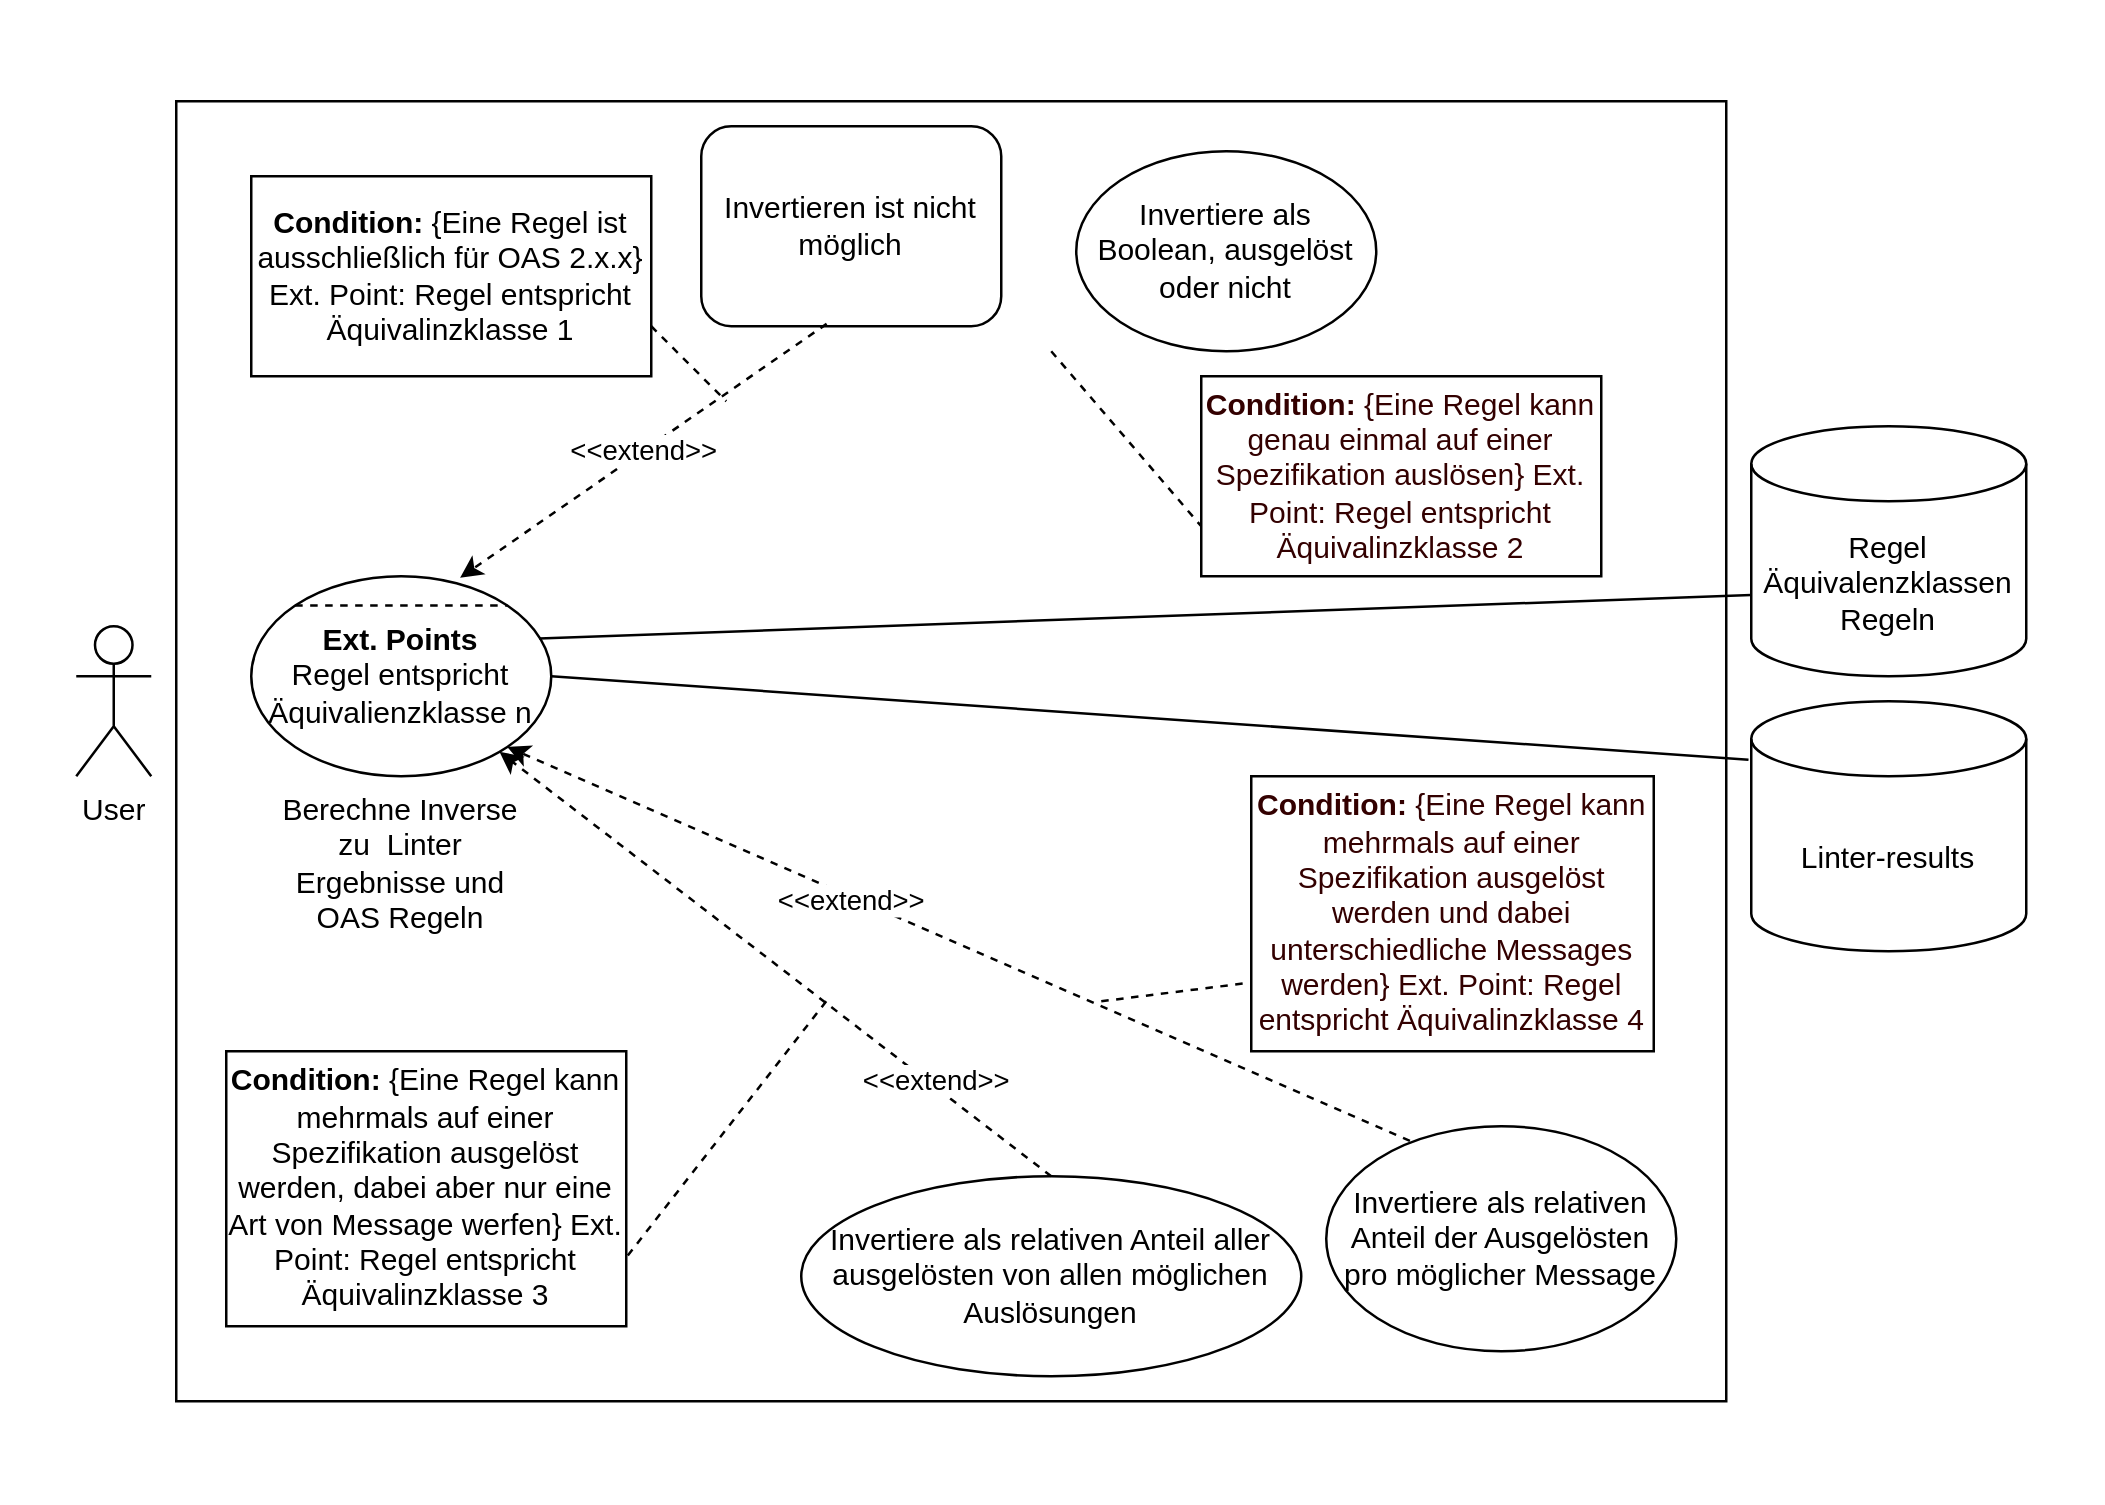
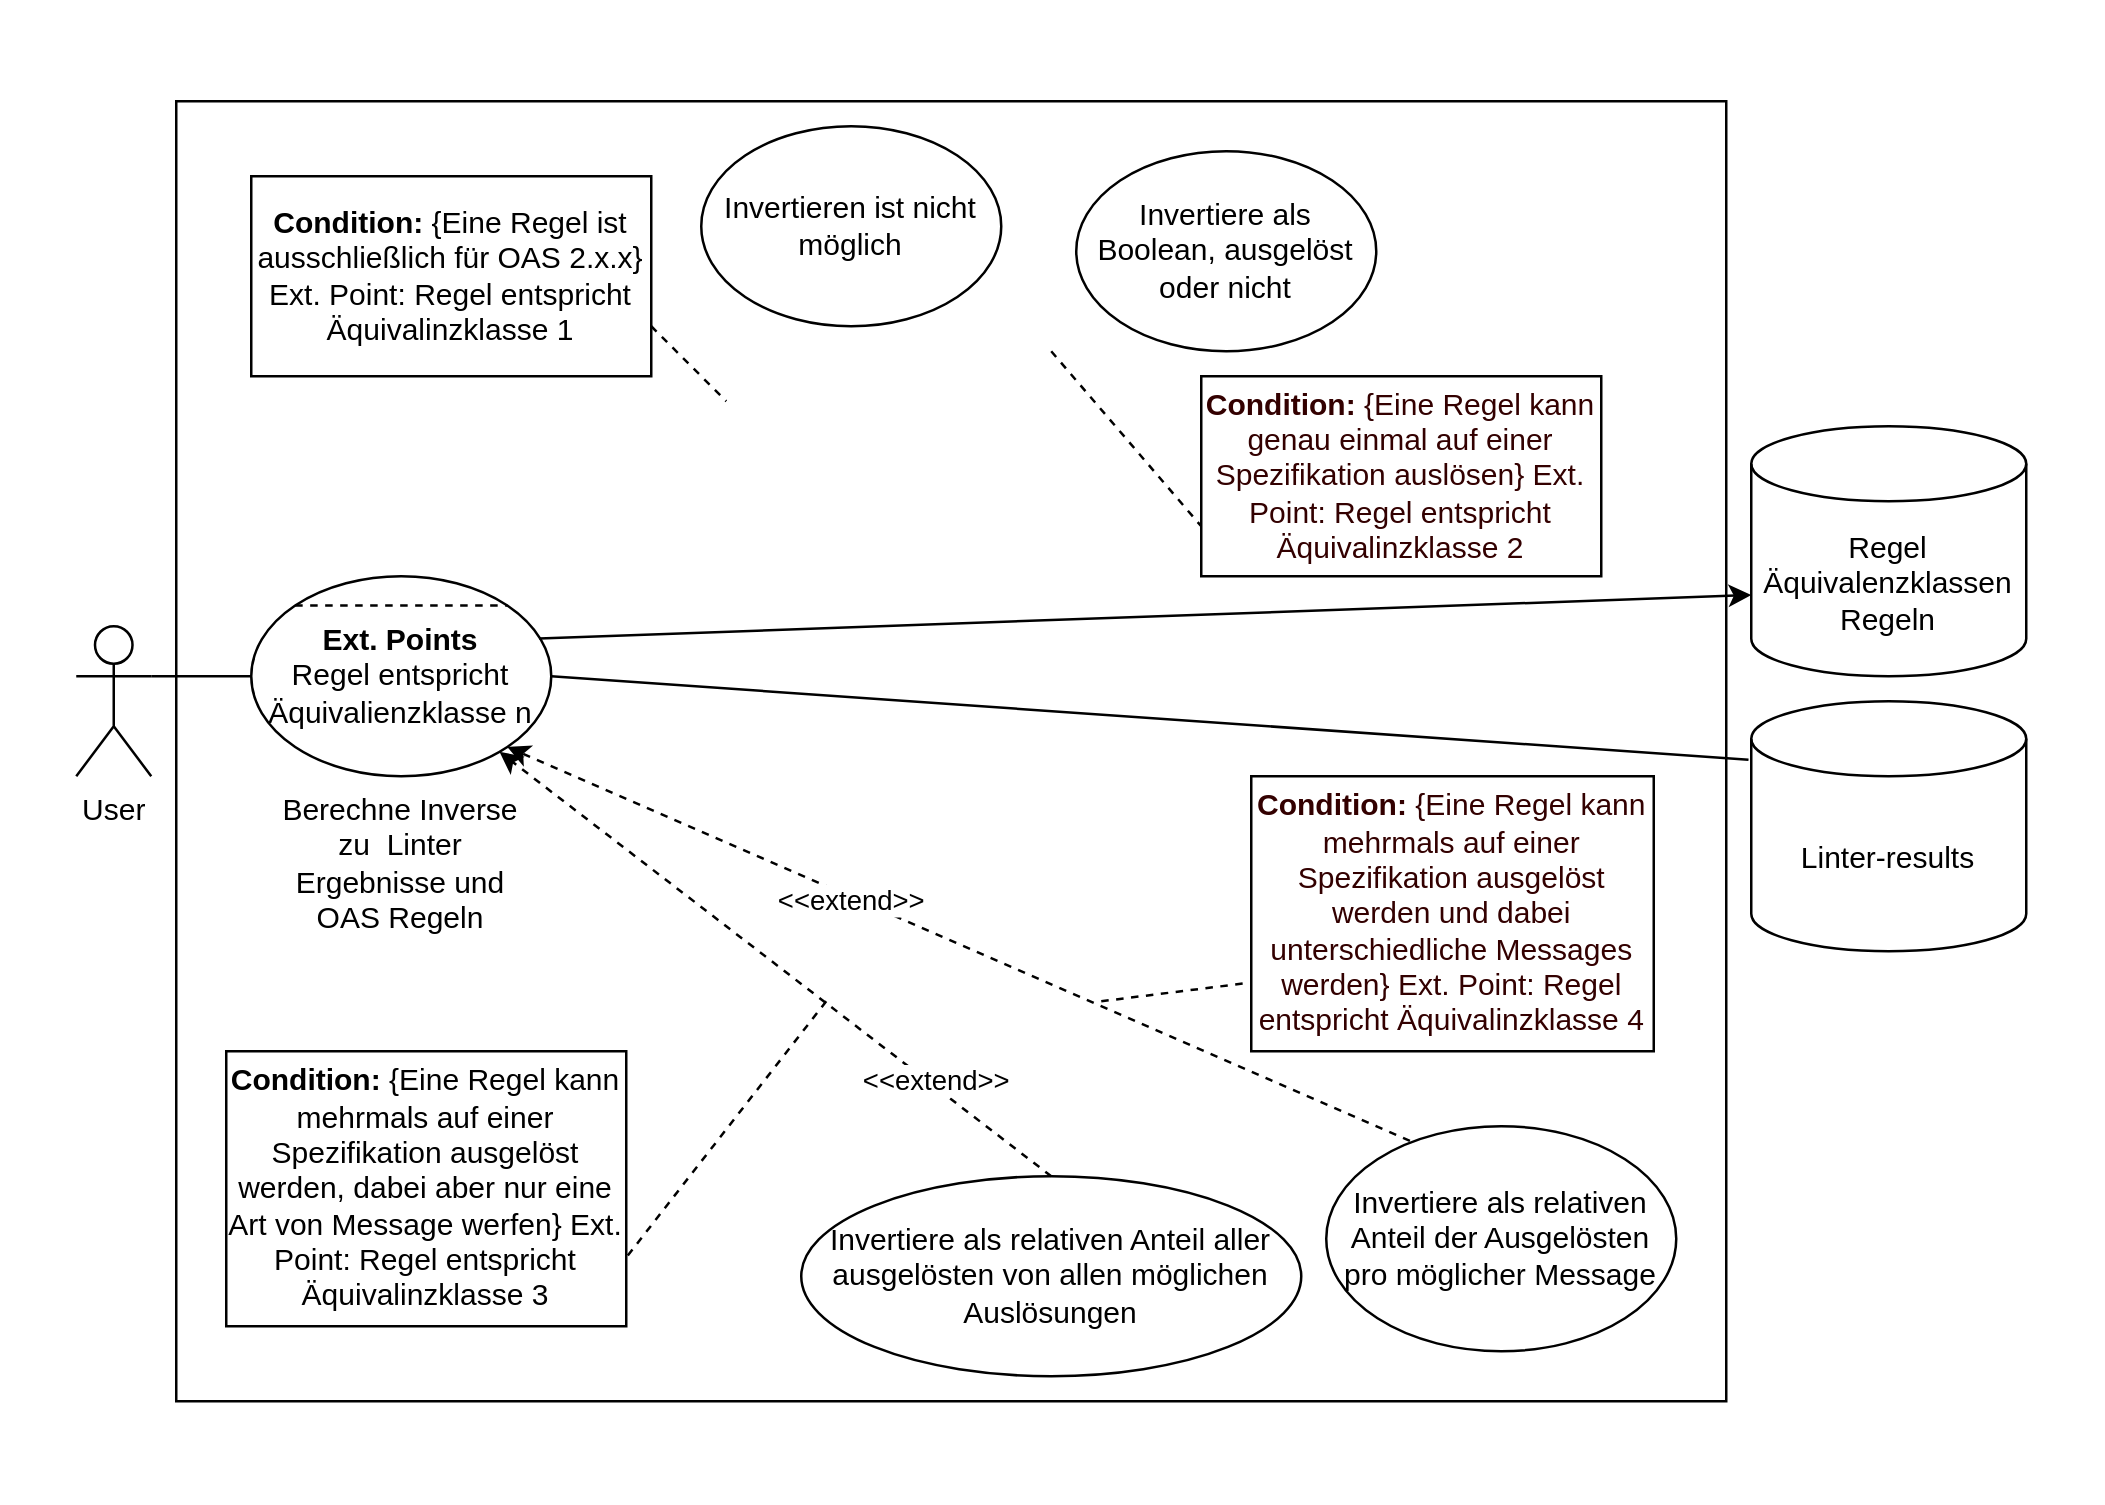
node "Invertieren ist nicht möglich": shape rounded rectangle -> ellipse
edge "Invertieren ist nicht möglich" -> "Ext. Points Regel entspricht Äquivalienzklasse n": removed, label "<<extend>>"
edge "Regel Äquivalenzklassen Regeln" -- "Ext. Points Regel entspricht Äquivalienzklasse n": arrowhead none -> classic
edge "Ext. Points Regel entspricht Äquivalienzklasse n" -- "User": added
